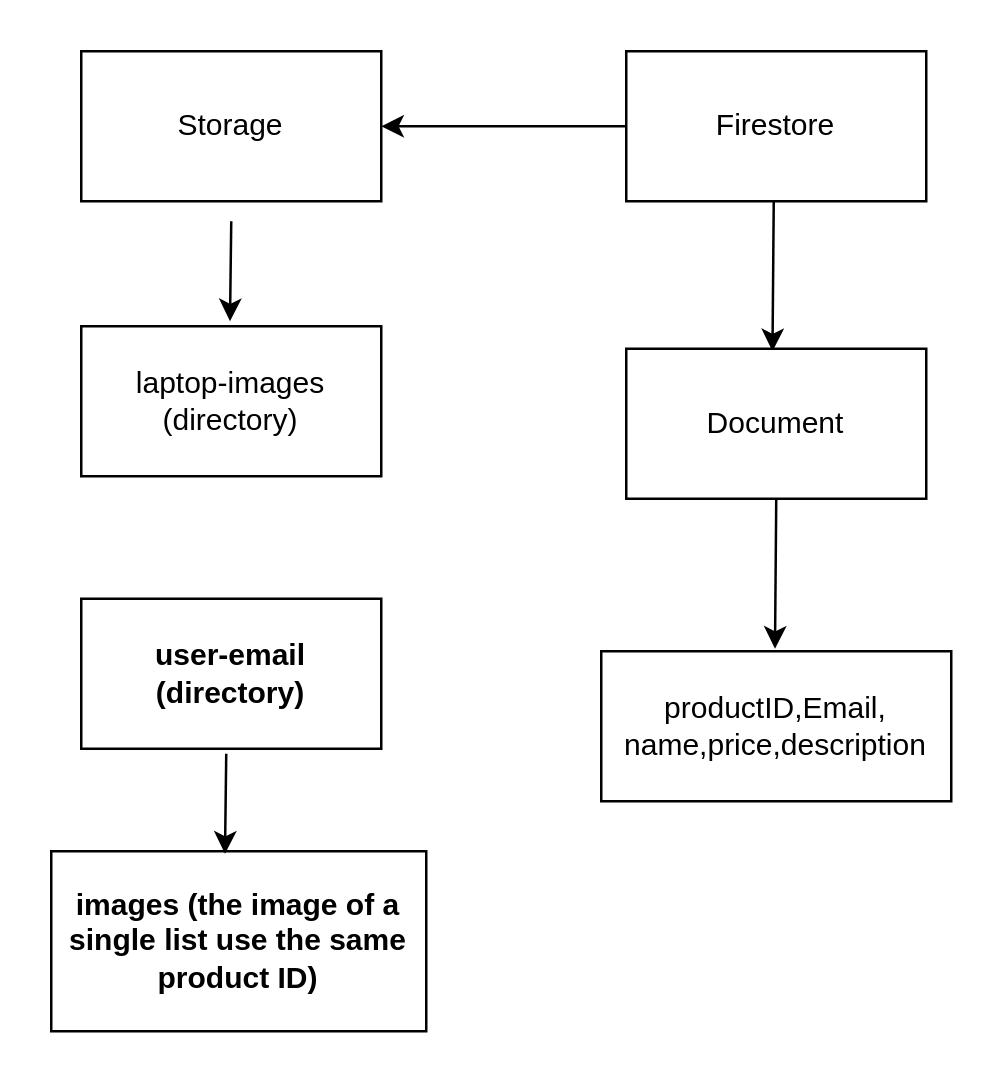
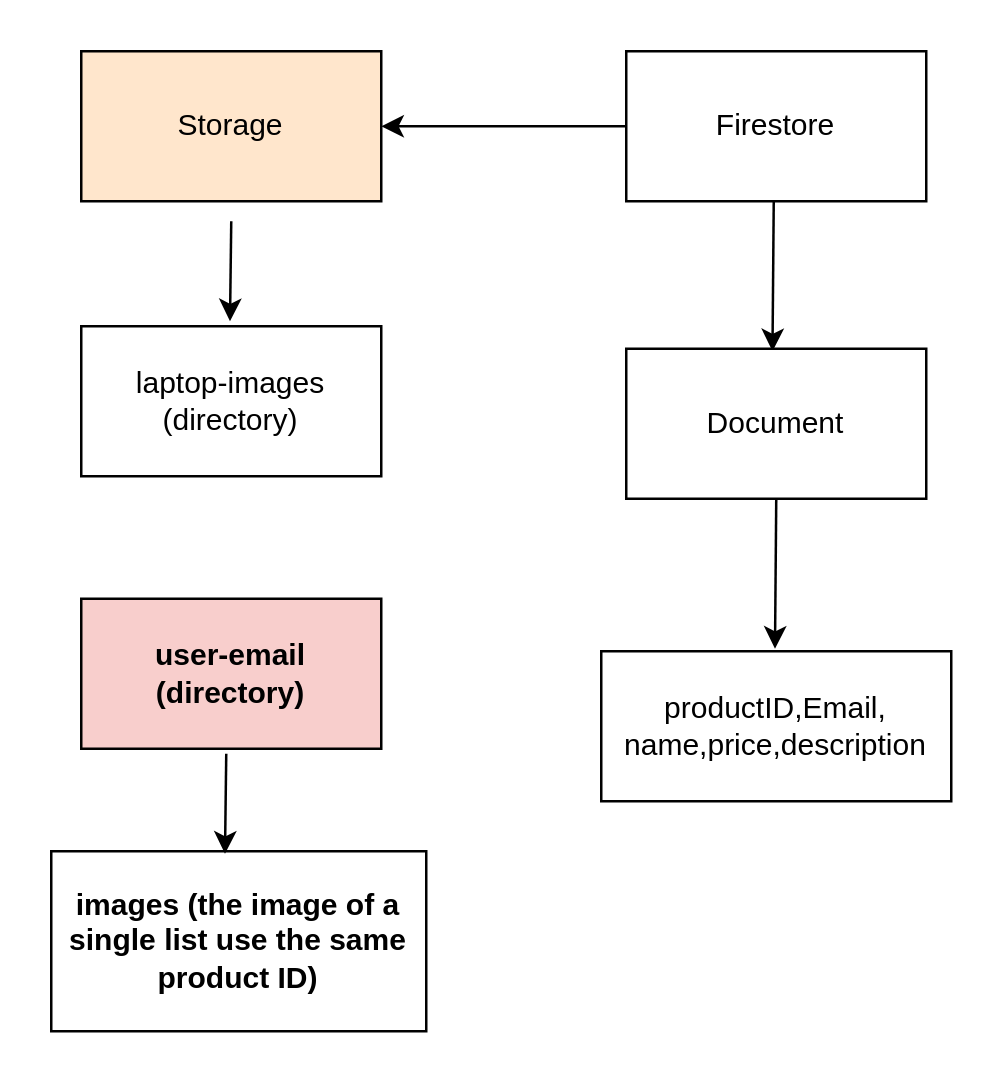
node "Storage": fillcolor #ffffff -> #ffe6cc
node "user-email (directory)": fillcolor #ffffff -> #f8cecc
